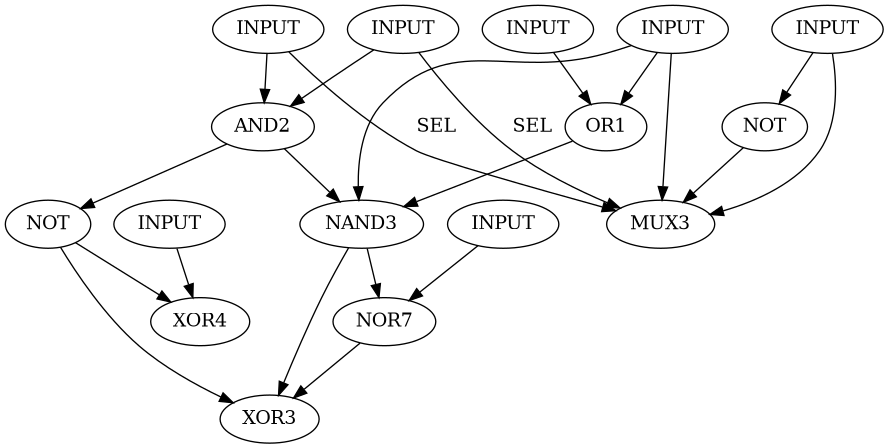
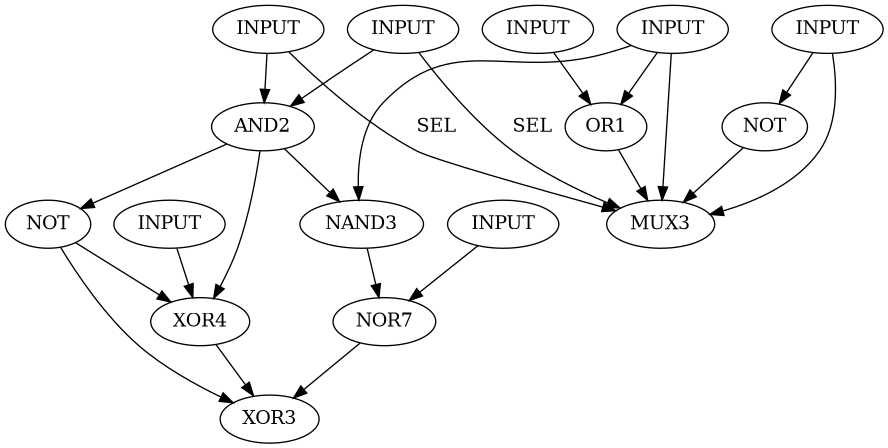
edge "OR1" -> "NAND3": now "OR1" -> "MUX3"
edge "AND2" -> "XOR4": added
edge "NAND3" -> "XOR3": now "XOR4" -> "XOR3"
